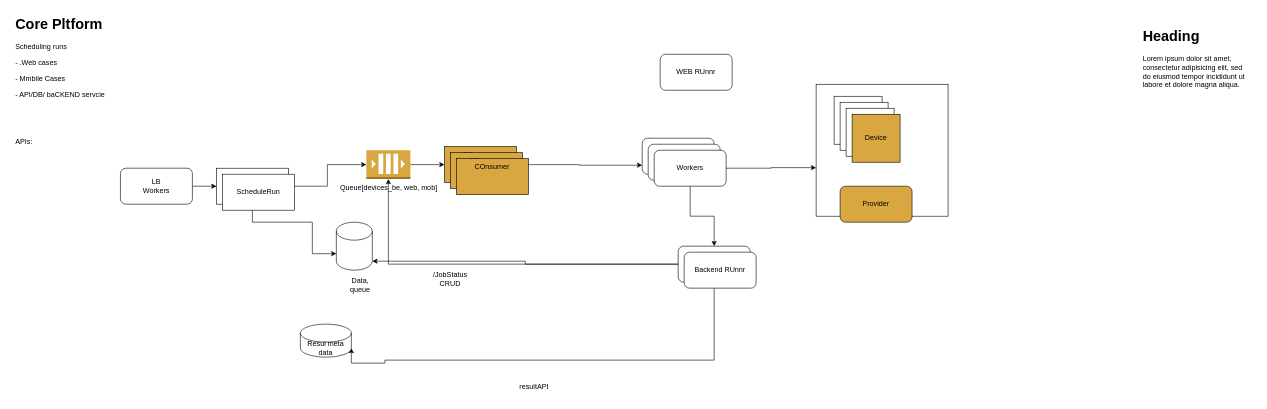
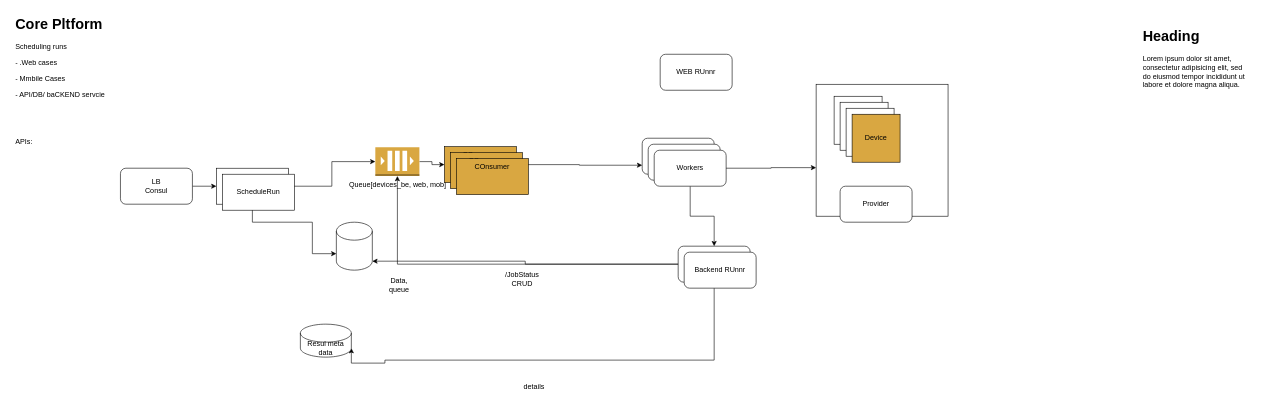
node "Queue[devices_be, web, mob]": moved (388, 165) -> (397, 162)
node "LB Workers": label "LB Workers" -> "LB Consul"
node "Provider": fillcolor #d9a741 -> #ffffff
node "/JobStatus CRUD": moved (450, 279) -> (522, 279)
node "Data, queue": moved (360, 285) -> (399, 285)
node "resultAPI": label "resultAPI" -> "details"
